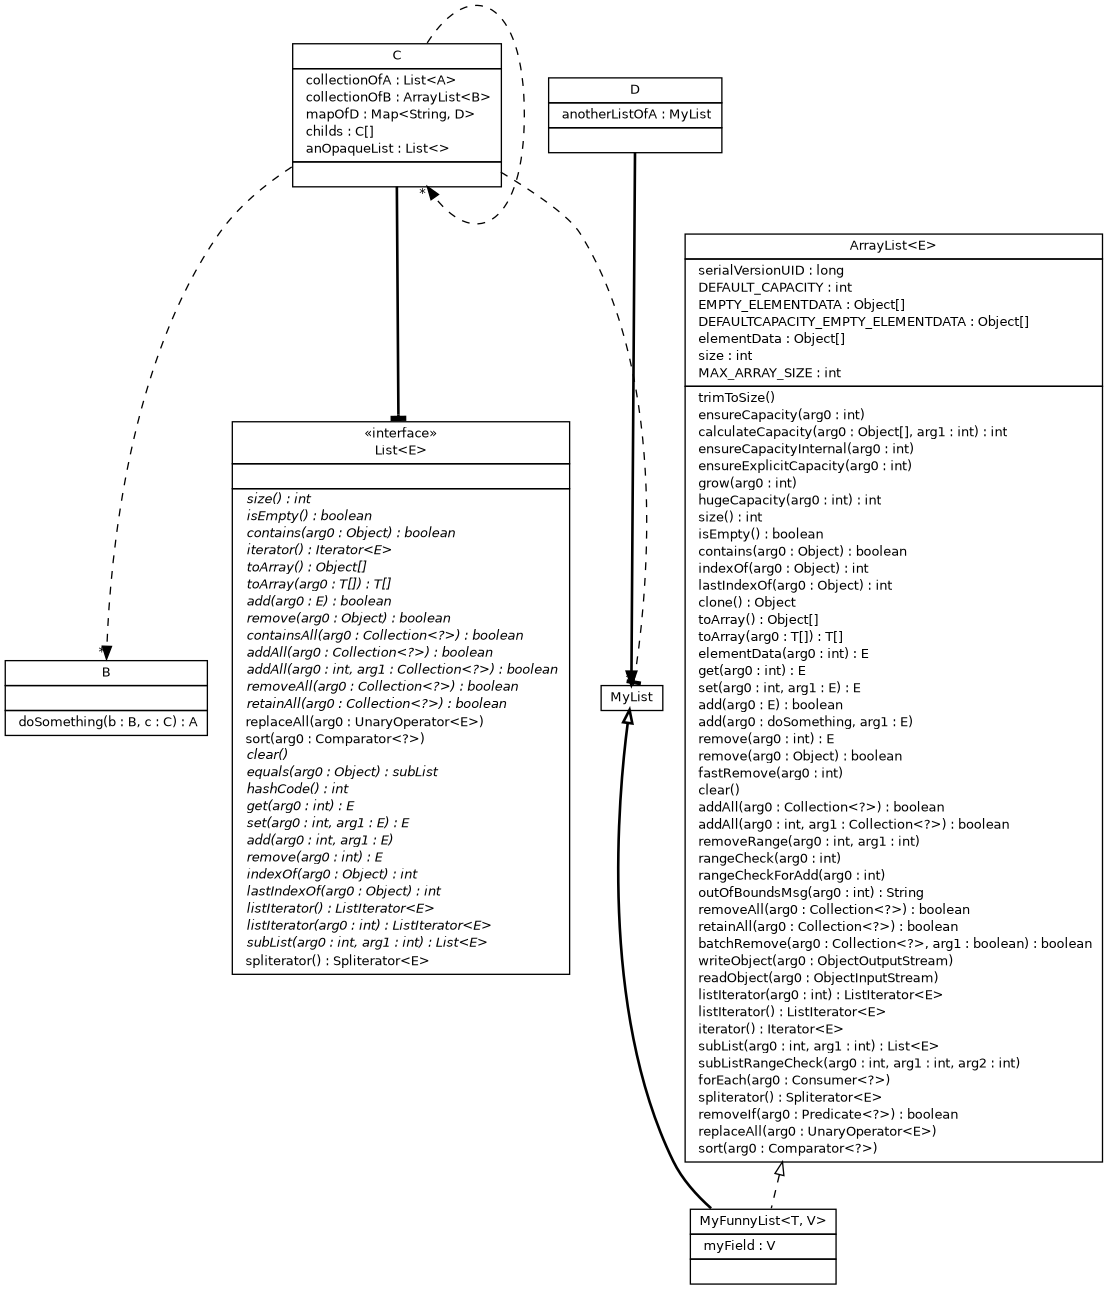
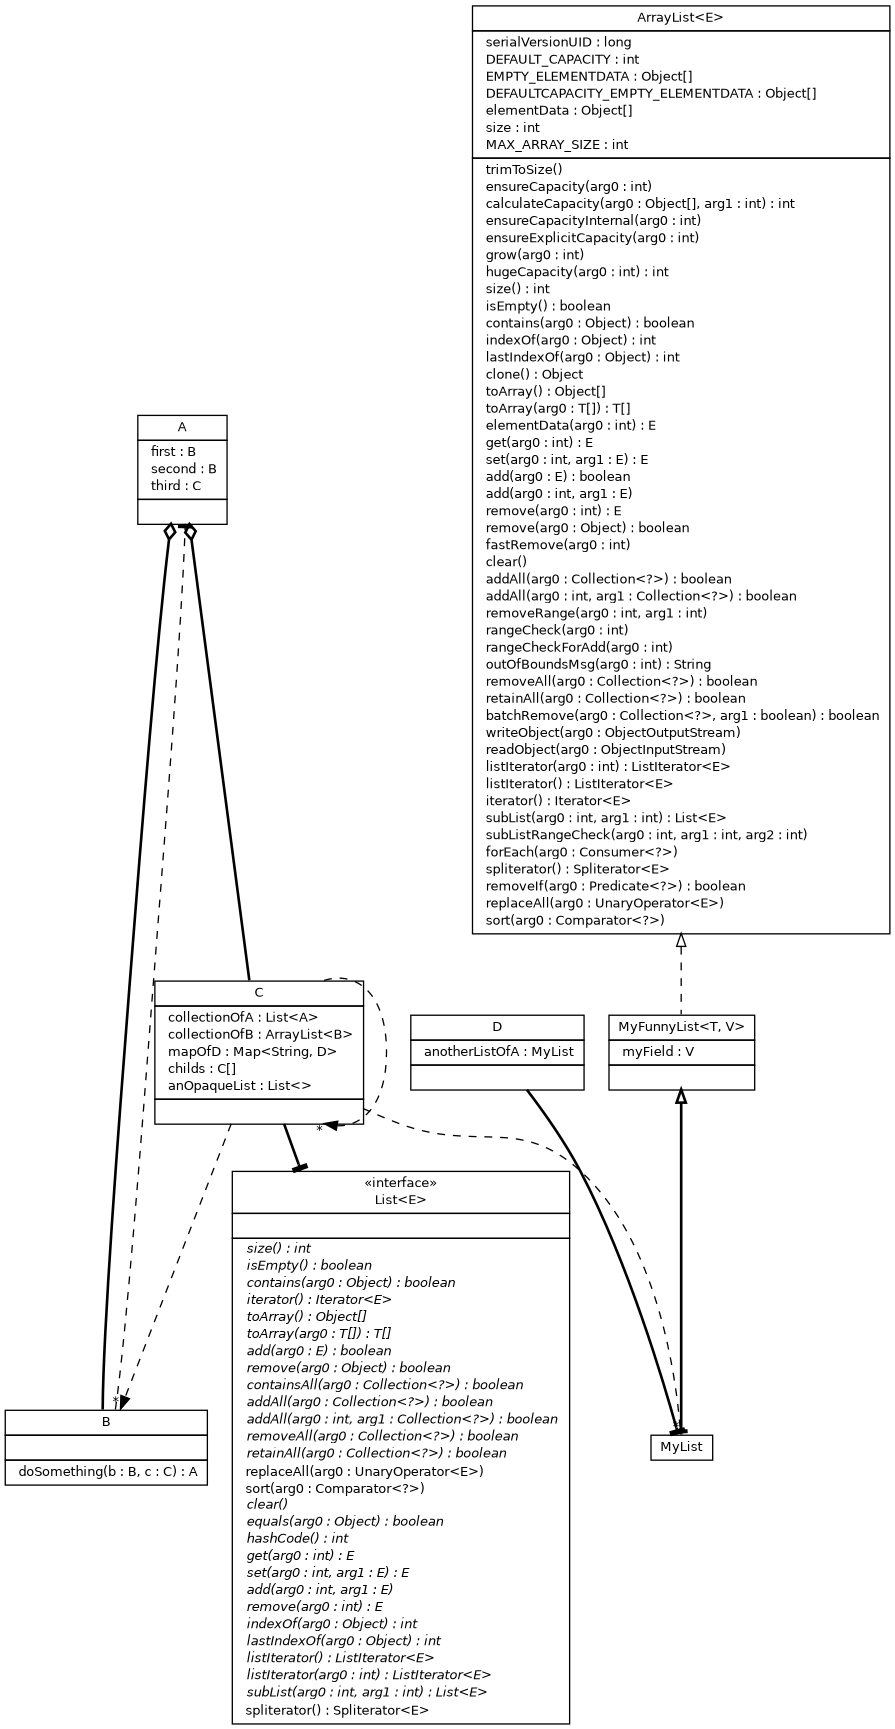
edge "D" -> "MyList": arrowhead normal -> tee
node "A": added
node "ArrayList<E>": text "add(arg0 : doSomething, arg1 : E)" -> "add(arg0 : int, arg1 : E)"
node "List<E>": text "equals(arg0 : Object) : subList" -> "equals(arg0 : Object) : boolean"
edge "MyFunnyList<T, V>" -> "MyList": reversed
